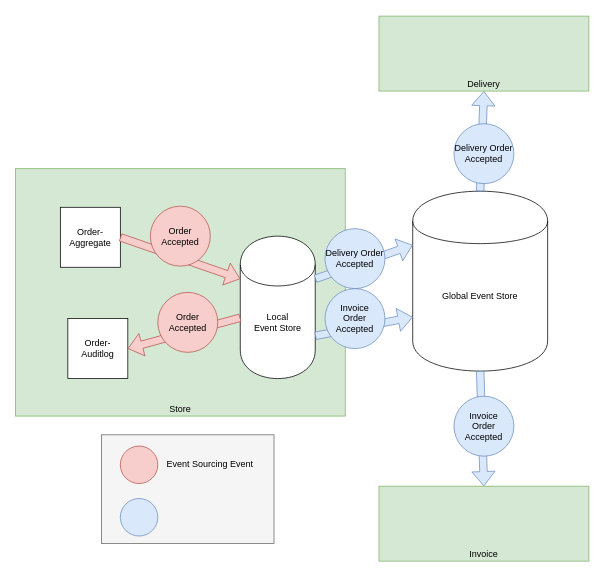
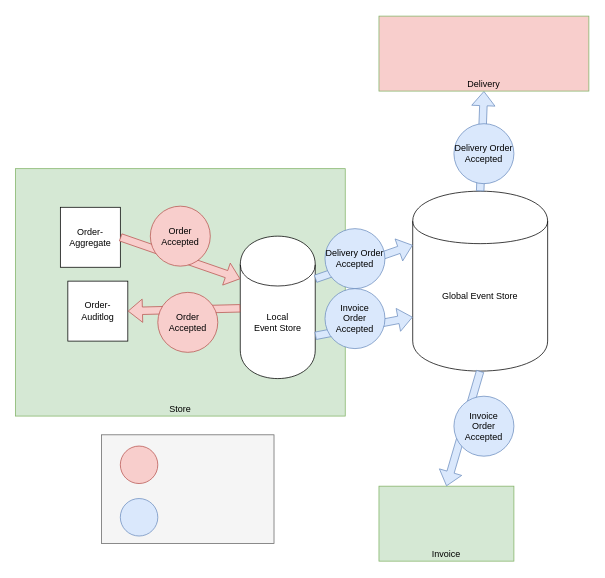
node "Delivery": fillcolor #d5e8d4 -> #f8cecc
node "Order-Auditlog": moved (98, 348) -> (98, 311)
node "Event Sourcing Event": removed
node "Invoice": size 210x75 -> 135x75
